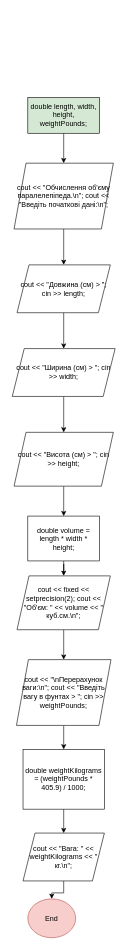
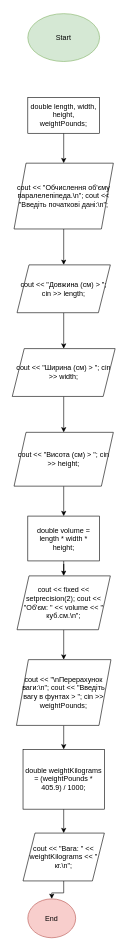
node "Start": added
node "double length, width, height, weightPounds;": fillcolor #d5e8d4 -> #ffffff
